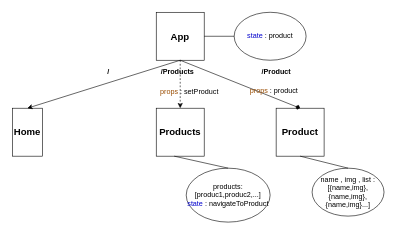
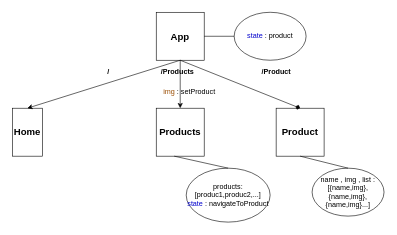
edge "App" -> "Products": style dashed -> solid
node "props : product": removed
node "props : setProduct": label "props : setProduct" -> "img : setProduct"
